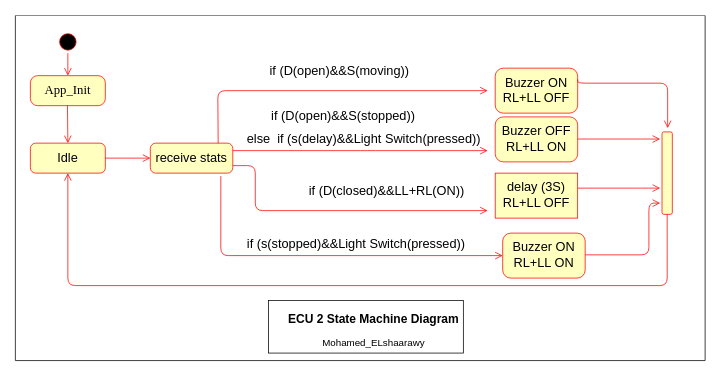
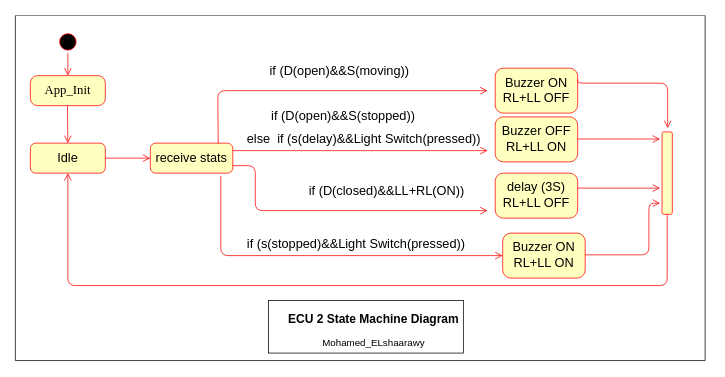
node "delay (3S) RL+LL OFF": shape rectangle -> rounded rectangle
